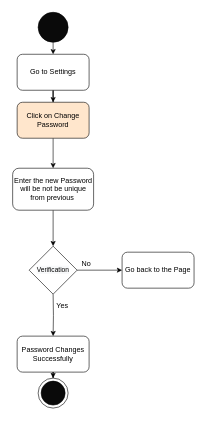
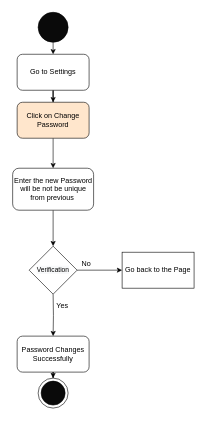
node "Go back to the Page": shape rounded rectangle -> rectangle
